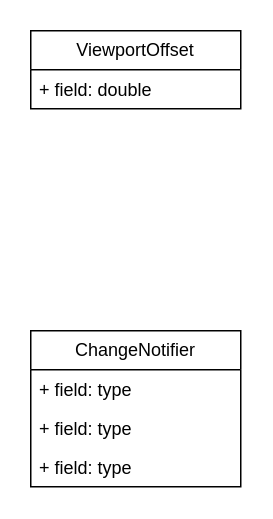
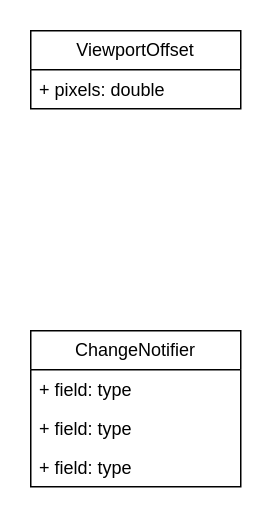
node "+ field: double": label "+ field: double" -> "+ pixels: double"
